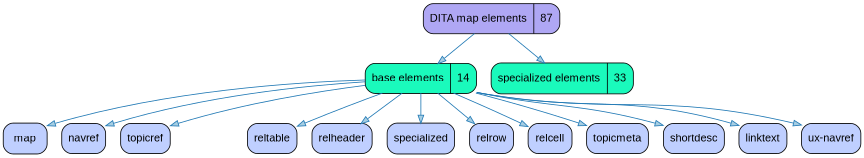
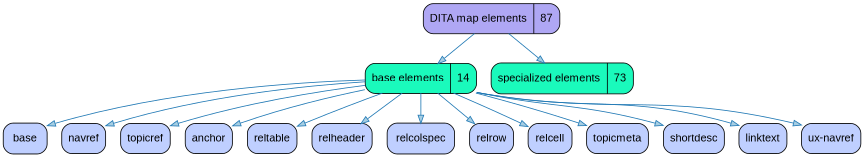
node "specialized elements": text "33" -> "73"
node "map": label "map" -> "base"
node "anchor": added
node "specialized": label "specialized" -> "relcolspec"
